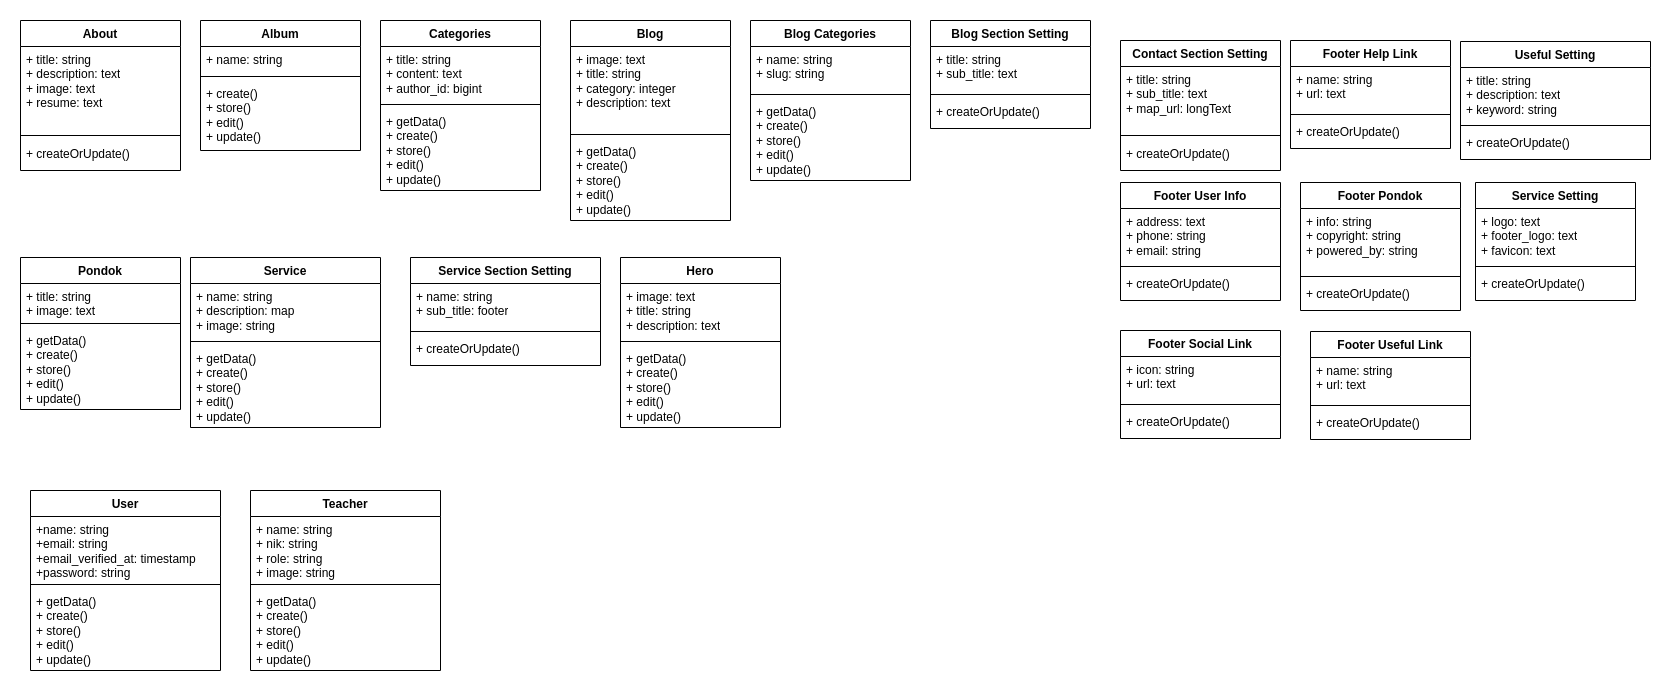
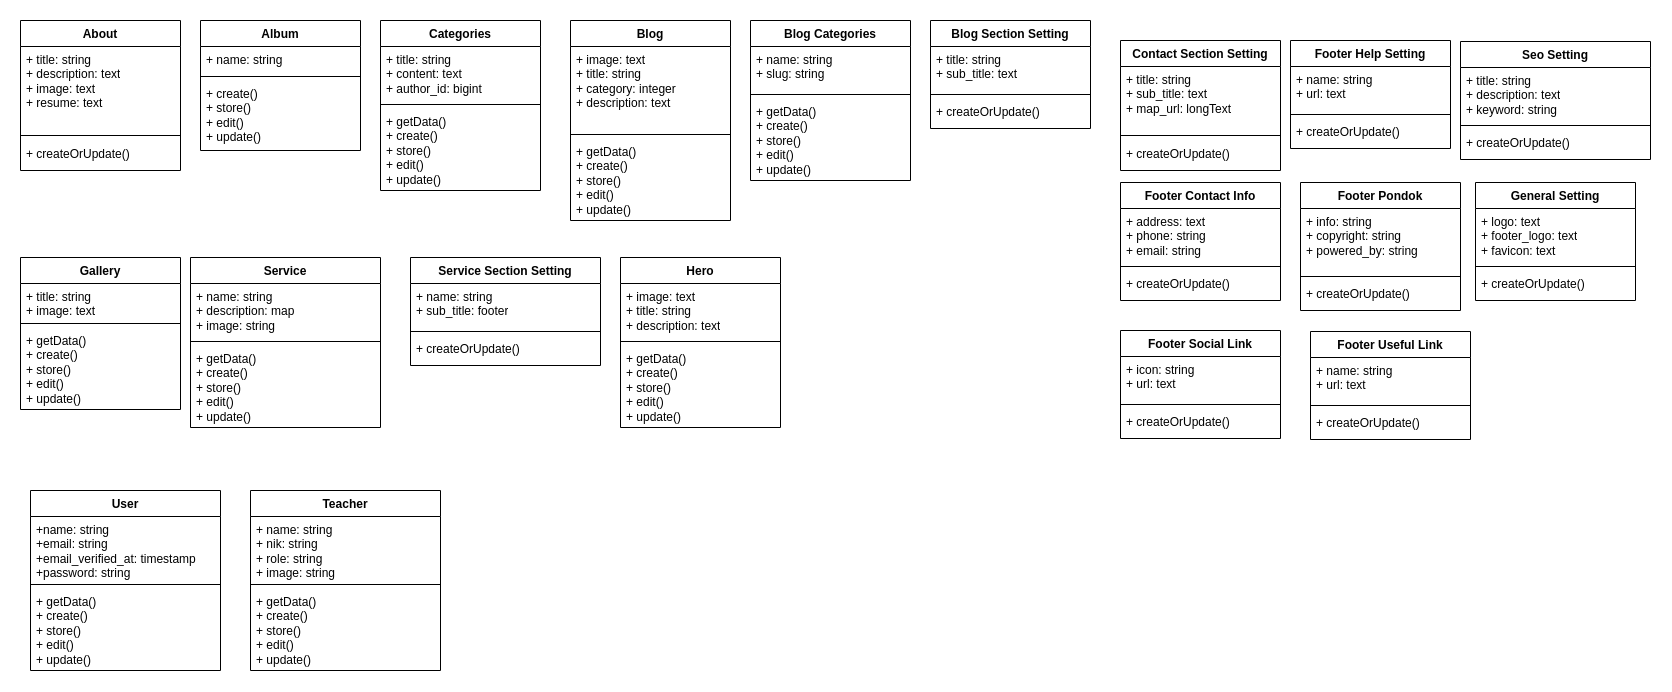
node "Footer Help Link": label "Footer Help Link" -> "Footer Help Setting"
node "Useful Setting": label "Useful Setting" -> "Seo Setting"
node "Footer User Info": label "Footer User Info" -> "Footer Contact Info"
node "Service Setting": label "Service Setting" -> "General Setting"
node "Pondok": label "Pondok" -> "Gallery"
